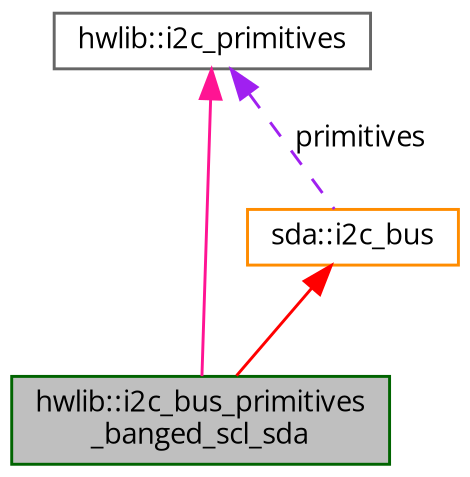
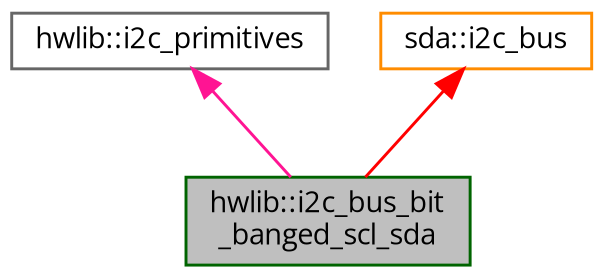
edge "sda::i2c_bus" -> "hwlib::i2c_primitives": removed, label "primitives"
node "hwlib::i2c_bus_primitives _banged_scl_sda": label "hwlib::i2c_bus_primitives _banged_scl_sda" -> "hwlib::i2c_bus_bit _banged_scl_sda"
